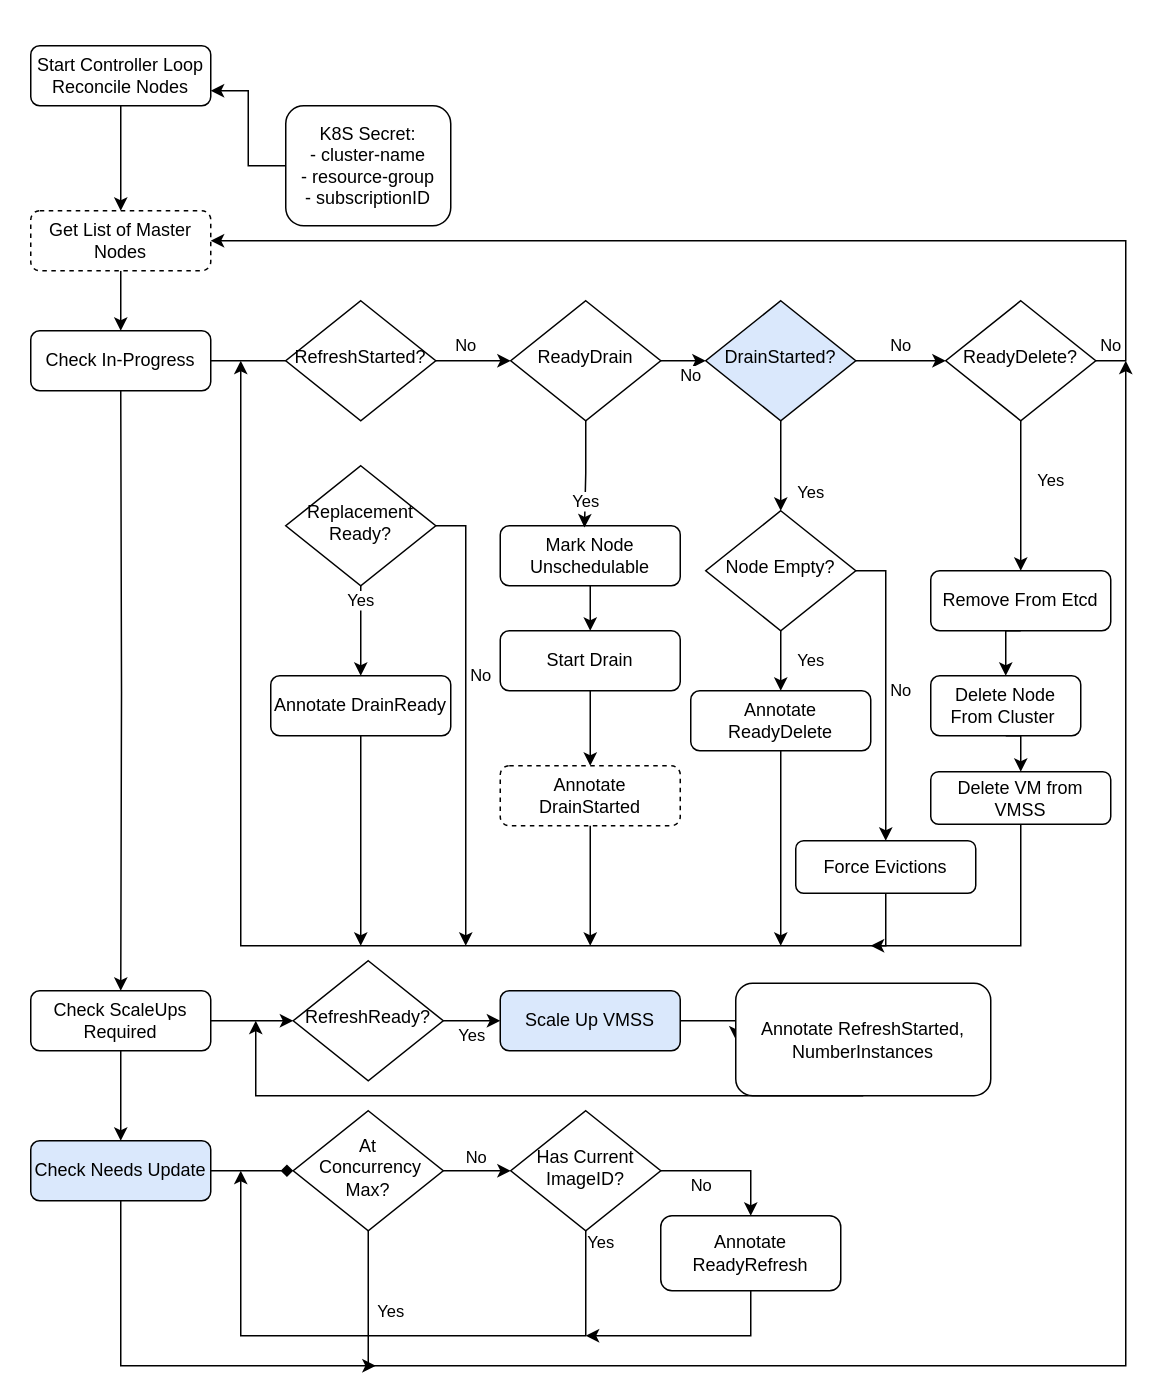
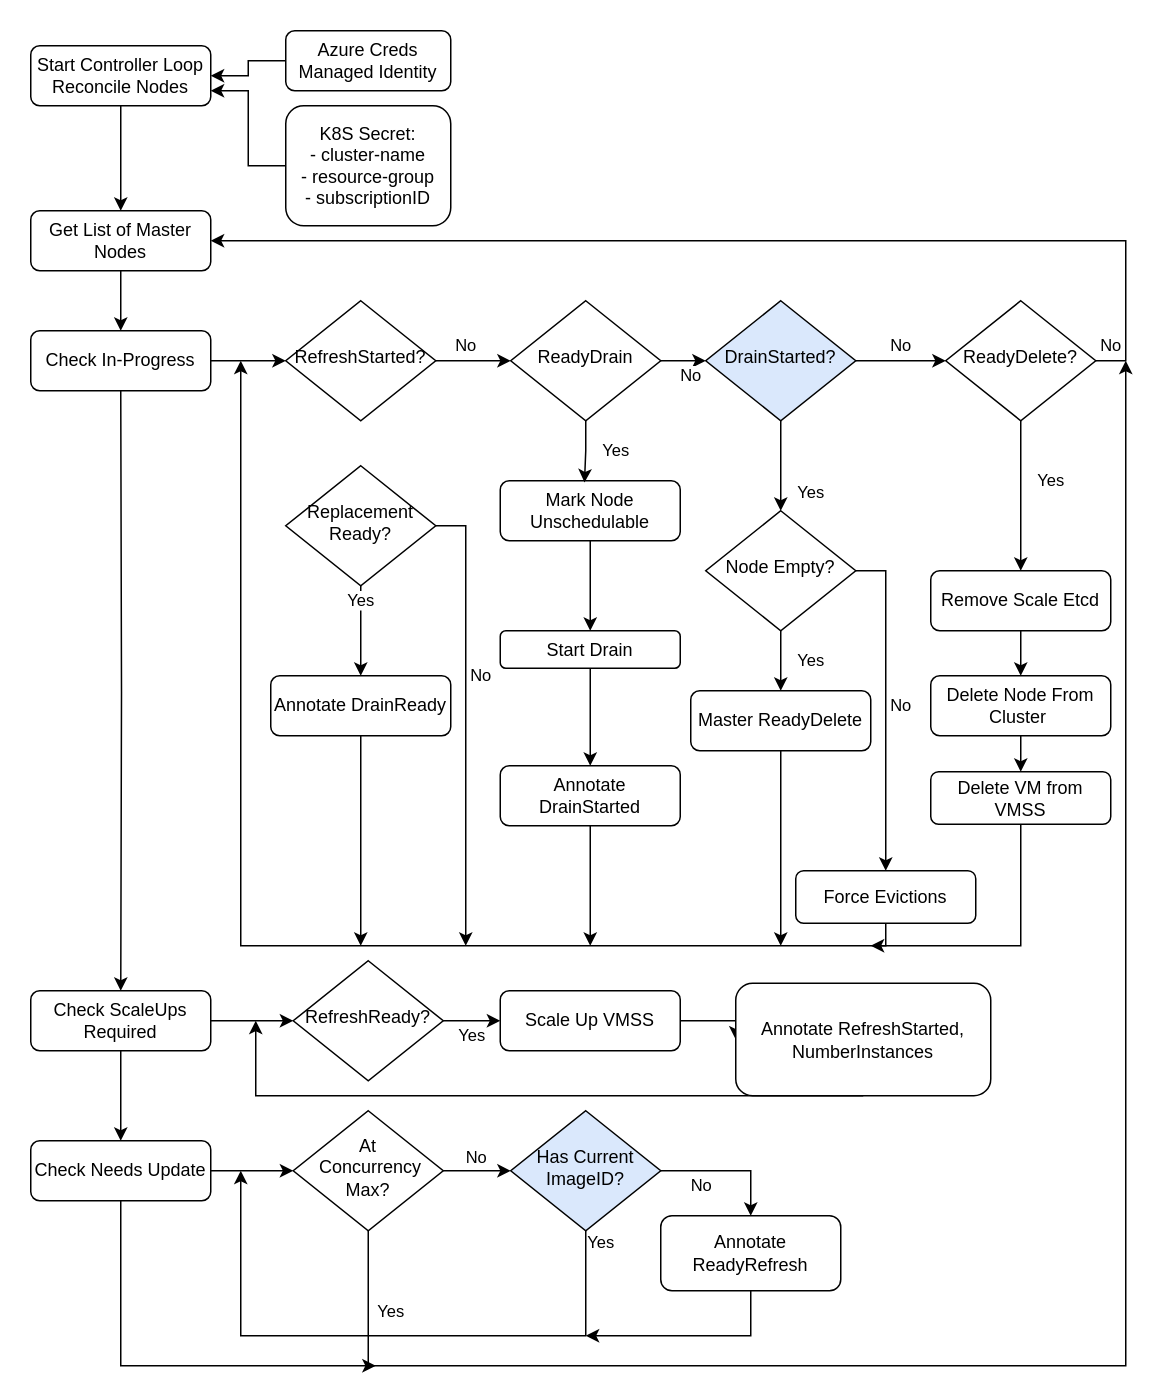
node "Azure Creds Managed Identity": added
edge "Azure Creds Managed Identity" -> "Start Controller Loop Reconcile Nodes": added
node "Get List of Master Nodes": style dashed -> solid
edge "Check In-Progress" -- "RefreshStarted?": arrowhead none -> classic
node "Mark Node Unschedulable": moved (590, 556) -> (590, 511)
node "Remove From Etcd": label "Remove From Etcd" -> "Remove Scale Etcd"
node "Start Drain": size 180x60 -> 180x38
node "Delete Node From Cluster": size 150x60 -> 180x60
node "Annotate ReadyDelete": label "Annotate ReadyDelete" -> "Master ReadyDelete"
node "Annotate DrainStarted": style dashed -> solid
node "Force Evictions": moved (886, 867) -> (886, 897)
node "Scale Up VMSS": fillcolor #dae8fc -> #ffffff
node "Check Needs Update": fillcolor #dae8fc -> #ffffff
edge "Check Needs Update" -> "At Concurrency Max?": arrowhead diamond -> classic
node "Has Current ImageID?": fillcolor #ffffff -> #dae8fc
